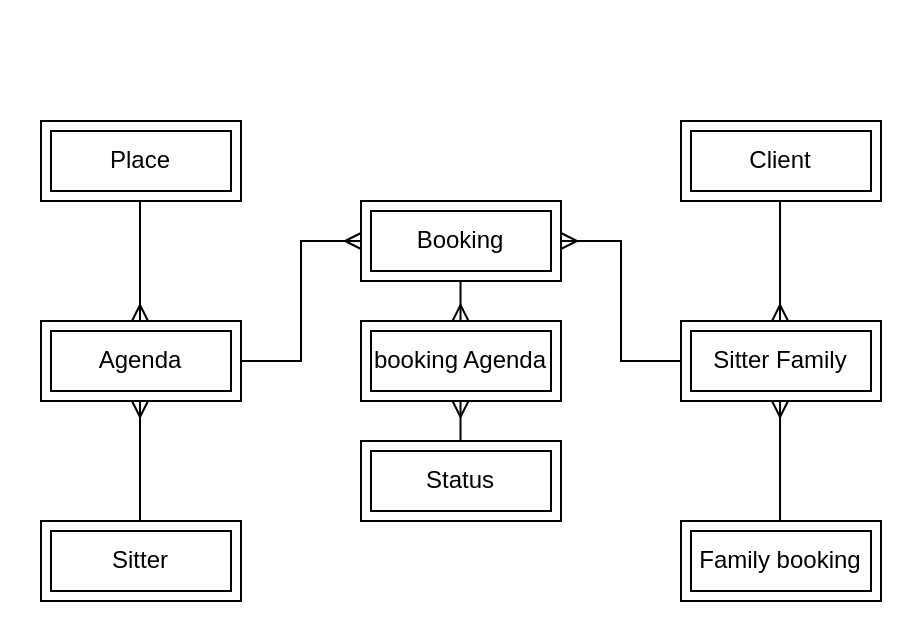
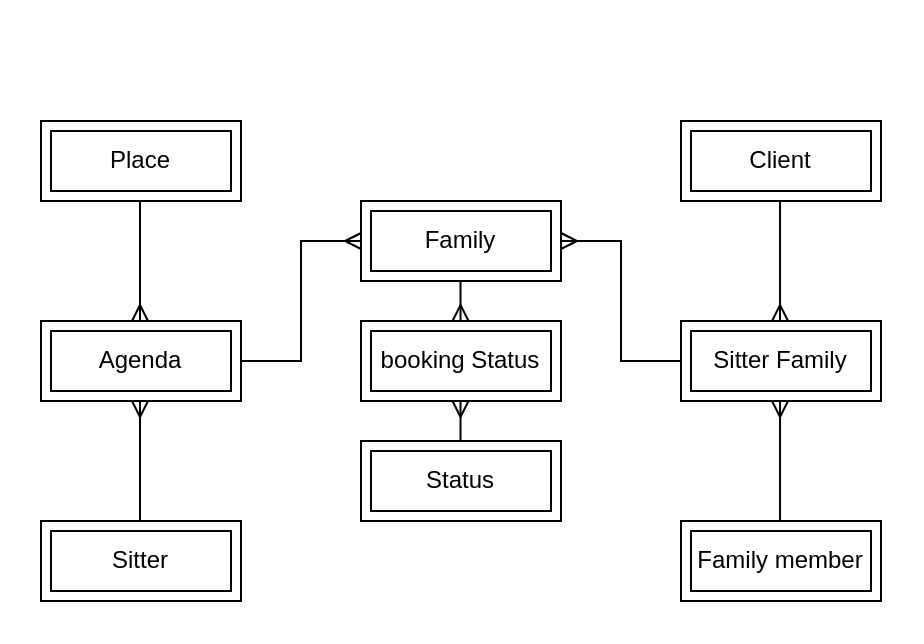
node "Booking": label "Booking" -> "Family"
node "booking Agenda": label "booking Agenda" -> "booking Status"
node "Family booking": label "Family booking" -> "Family member"
